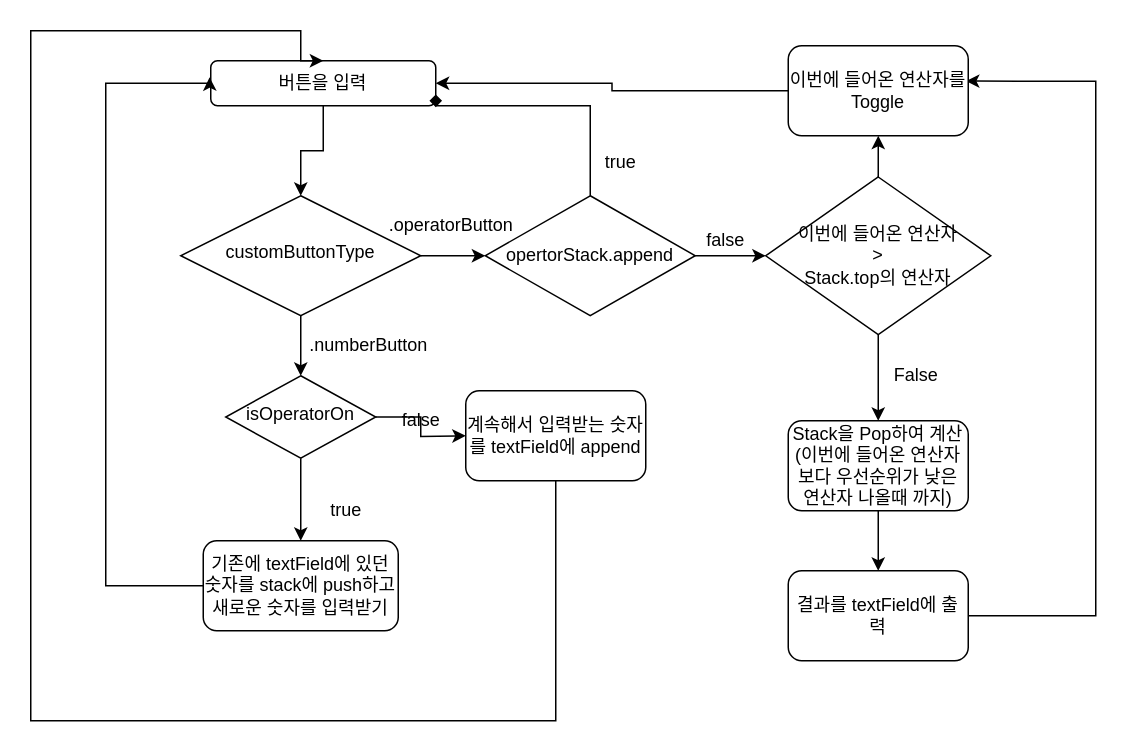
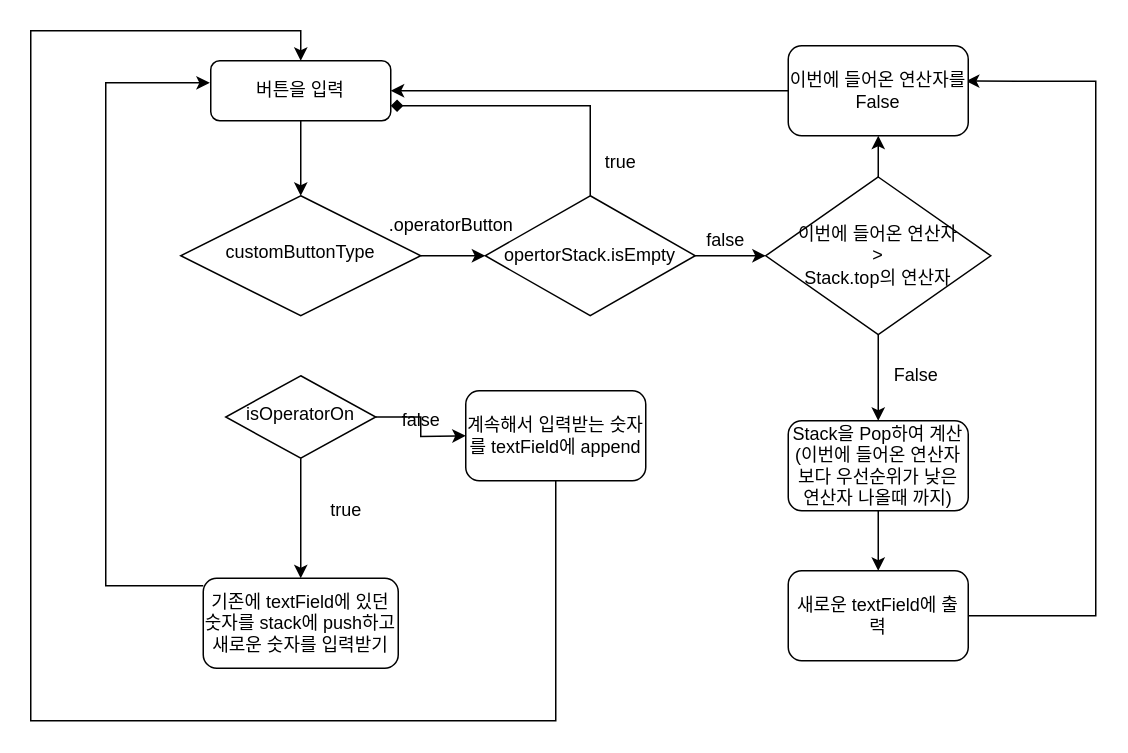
node "버튼을 입력": size 225x45 -> 180x60
node "이번에 들어온 연산자를 Toggle": label "이번에 들어온 연산자를 Toggle" -> "이번에 들어온 연산자를 False"
node "opertorStack.append": label "opertorStack.append" -> "opertorStack.isEmpty"
edge "customButtonType" -> "isOperatorOn": removed
node ".numberButton": removed
node "기존에 textField에 있던 숫자를 stack에 push하고 새로운 숫자를 입력받기": moved (301, 586) -> (301, 623)
node "결과를 textField에 출력": label "결과를 textField에 출력" -> "새로운 textField에 출력"
